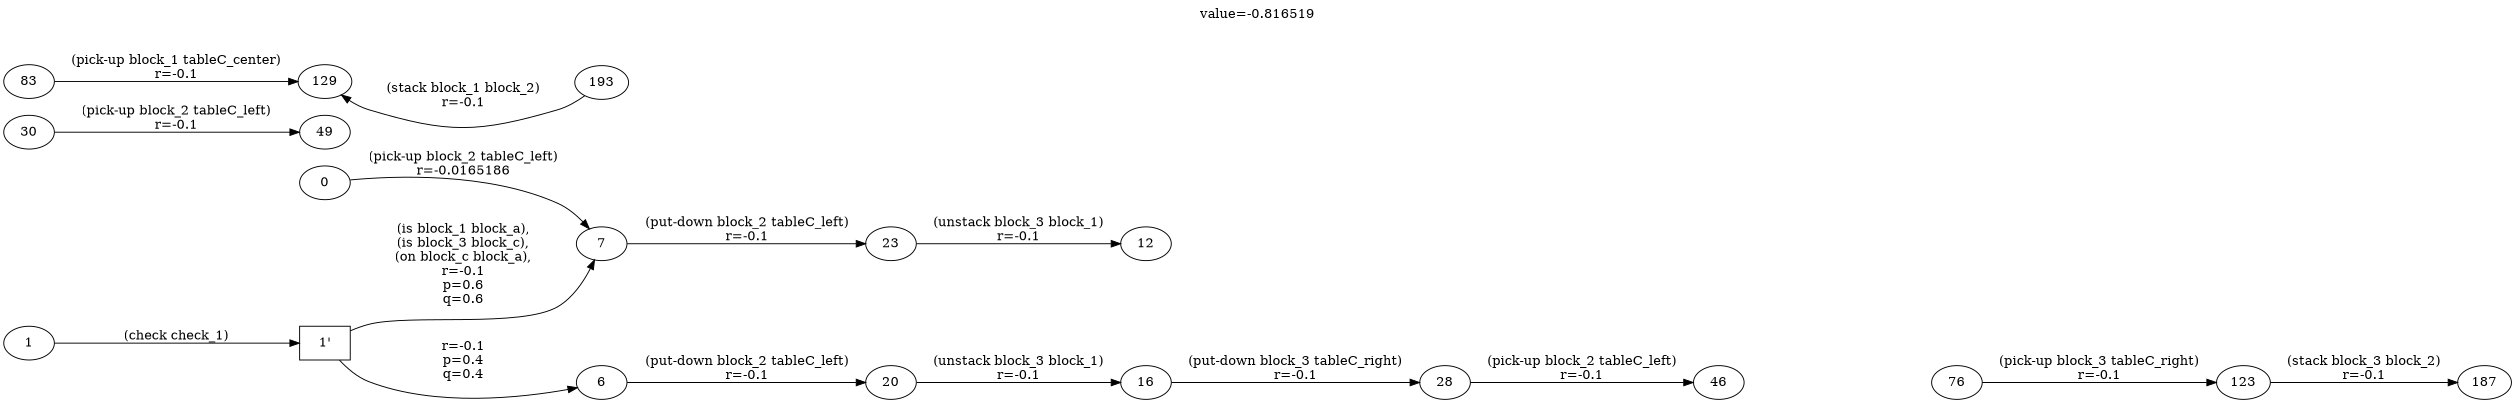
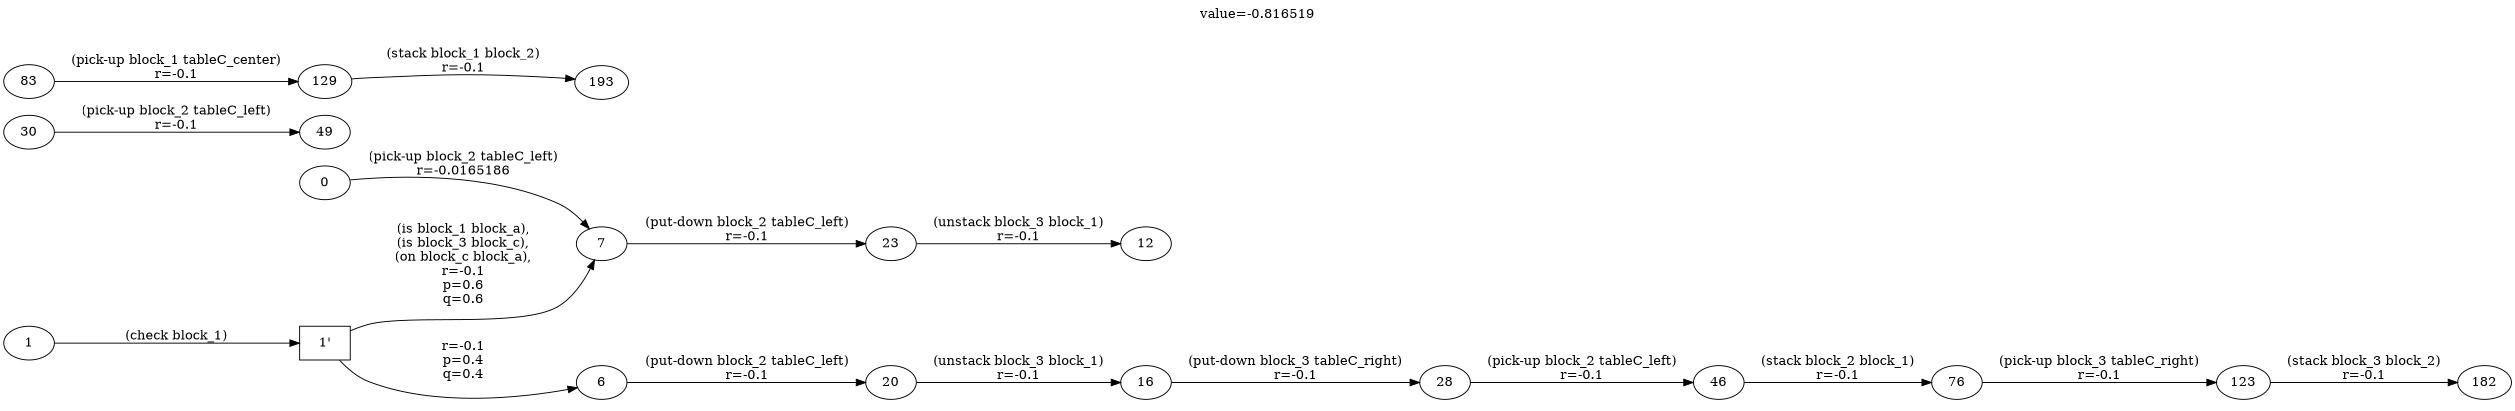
edge "193" -> "129": reversed
edge "1" -> "1'": label "(check check_1)" -> "(check block_1)"
edge "46" -> "76": added, label "(stack block_2 block_1) r=-0.1"
node "187": label "187" -> "182"
